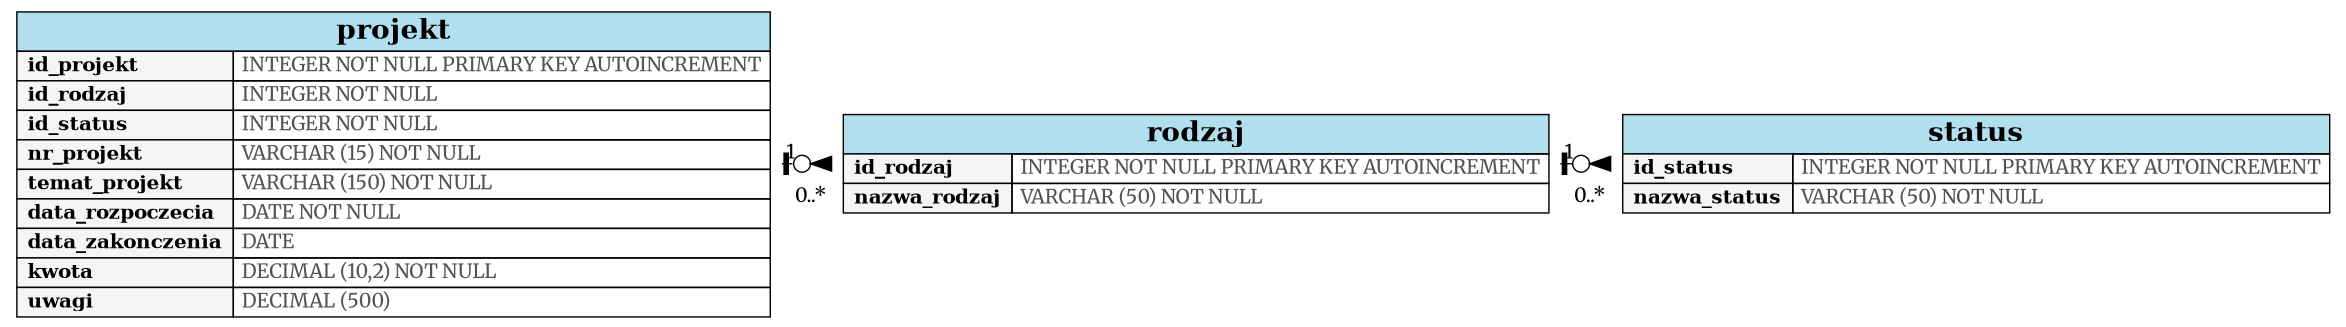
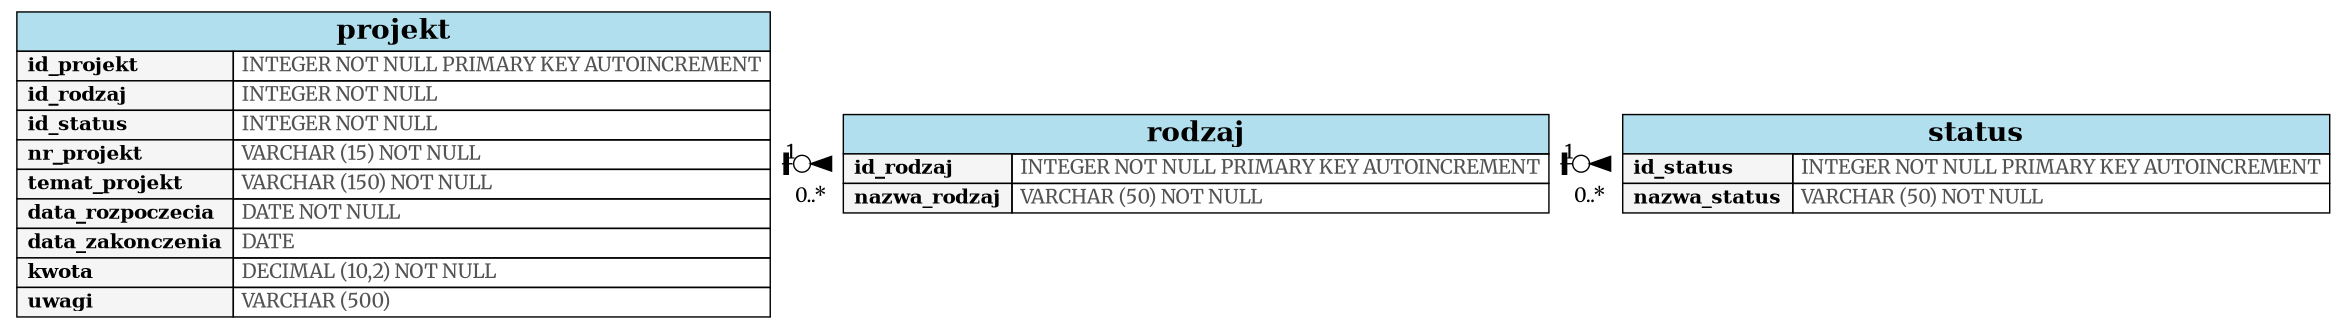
node "projekt": text "DECIMAL (500)" -> "VARCHAR (500)"
